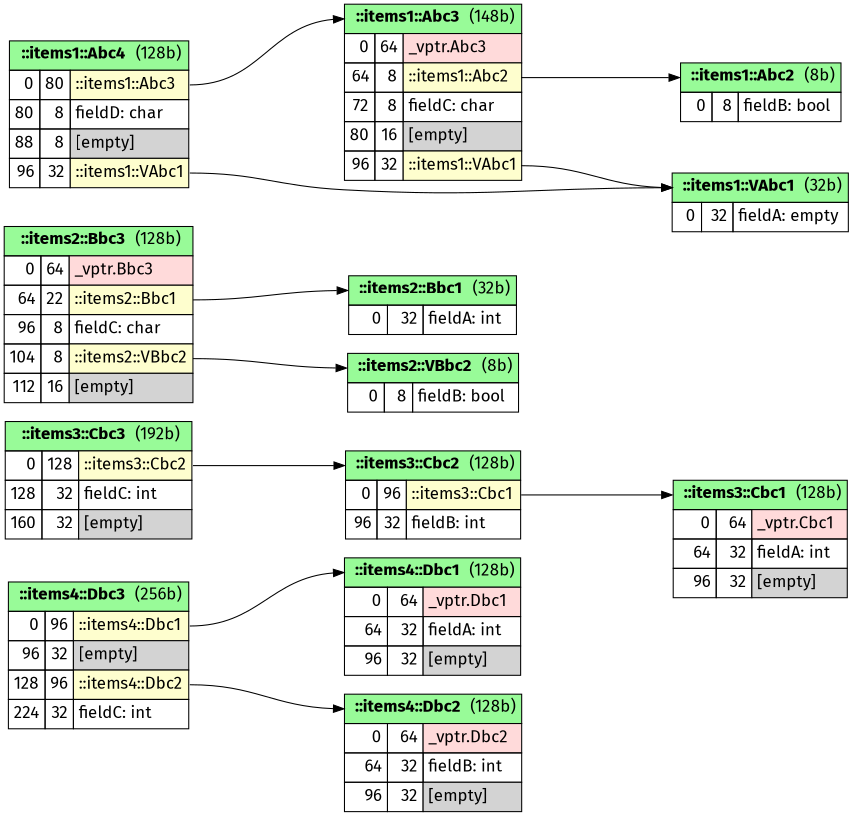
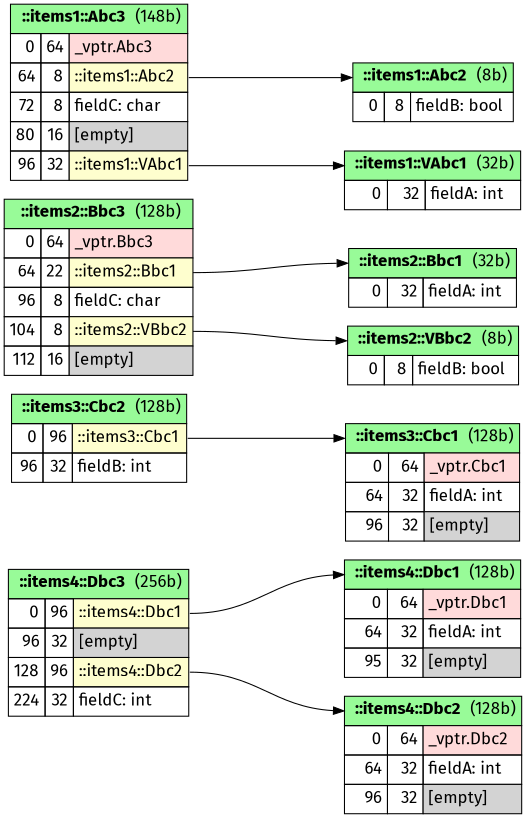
node "::items1::Abc4": removed
node "::items1::VAbc1": text "fieldA: empty" -> "fieldA: int"
node "::items3::Cbc3": removed
node "::items4::Dbc1": text "96" -> "95"
node "::items4::Dbc2": text "fieldB: int" -> "fieldA: int"
